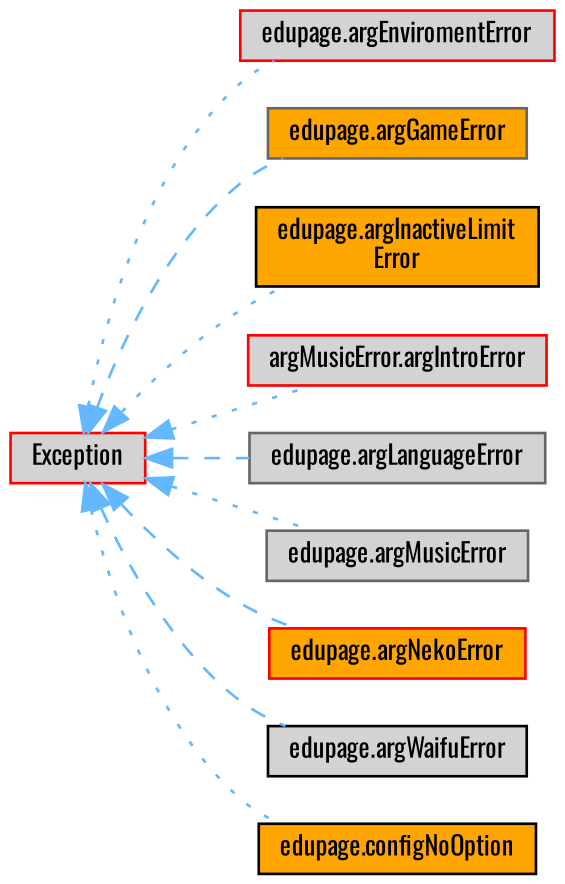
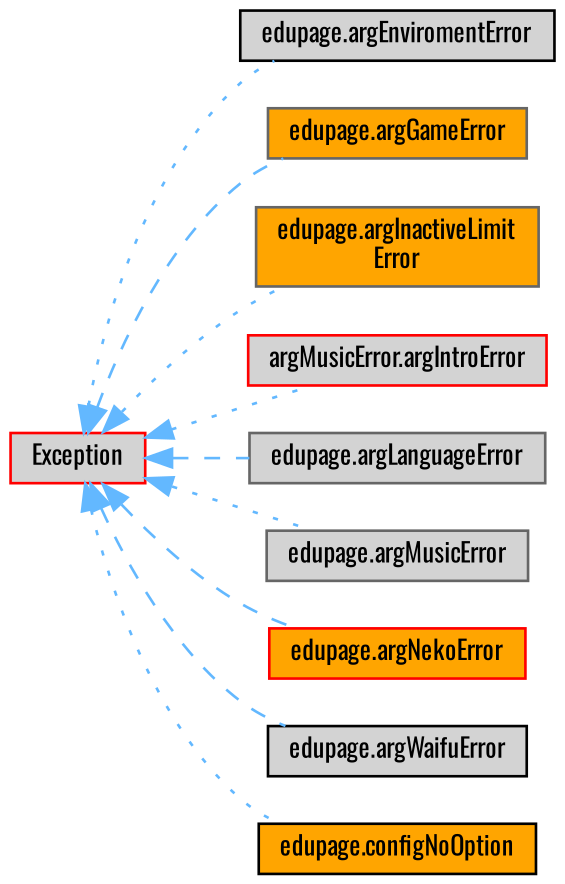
node "edupage.argEnviromentError": color red -> black
node "edupage.argInactiveLimit Error": color black -> gray40
